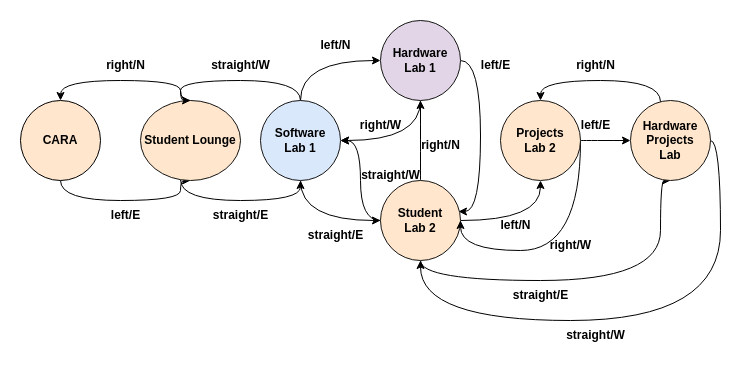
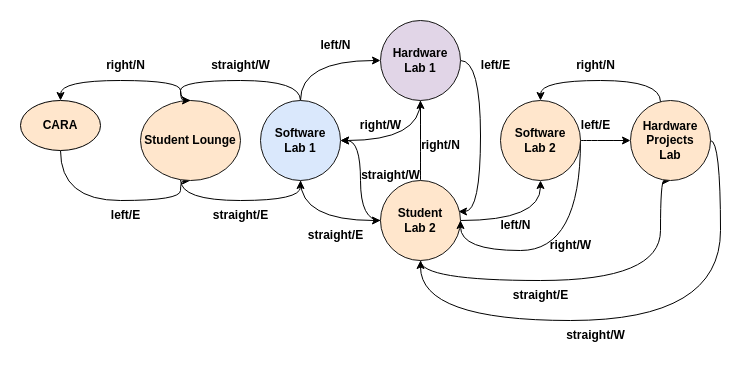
node "CARA": size 80x80 -> 80x50
node "Projects Lab 2": label "Projects Lab 2" -> "Software Lab 2"
